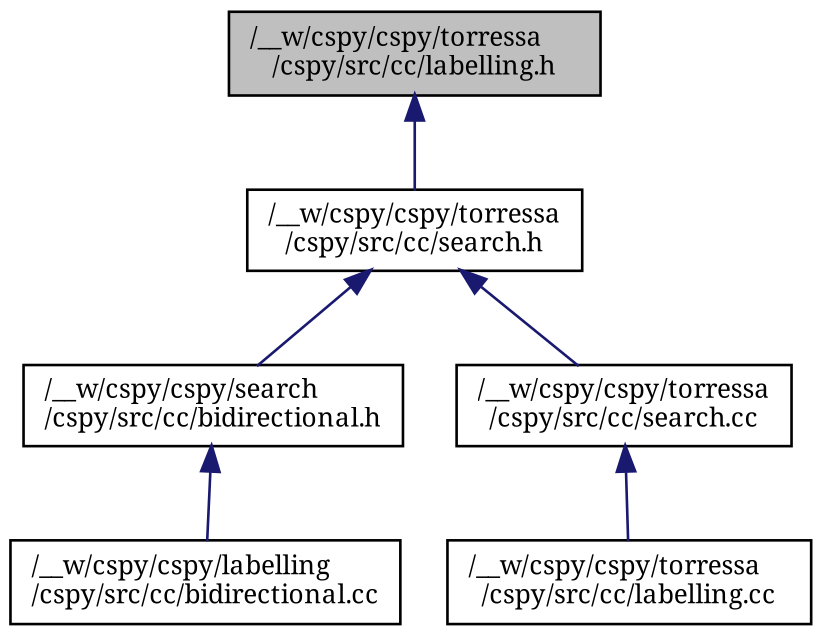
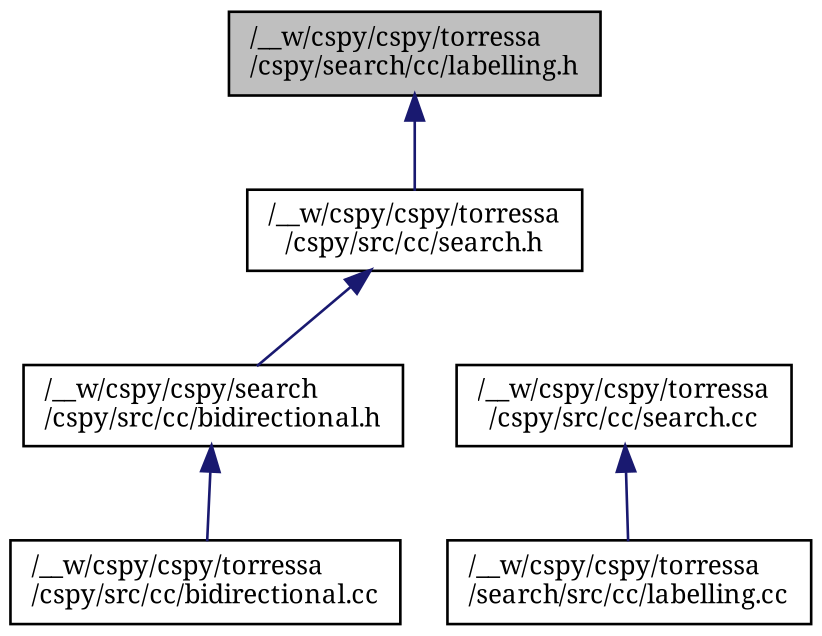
node "/__w/cspy/cspy/torressa /cspy/src/cc/labelling.h": label "/__w/cspy/cspy/torressa /cspy/src/cc/labelling.h" -> "/__w/cspy/cspy/torressa /cspy/search/cc/labelling.h"
edge "/__w/cspy/cspy/torressa /cspy/src/cc/search.cc" -> "/__w/cspy/cspy/torressa /cspy/src/cc/search.h": removed
node "/__w/cspy/cspy/labelling /cspy/src/cc/bidirectional.cc": label "/__w/cspy/cspy/labelling /cspy/src/cc/bidirectional.cc" -> "/__w/cspy/cspy/torressa /cspy/src/cc/bidirectional.cc"
node "/__w/cspy/cspy/torressa /cspy/src/cc/labelling.cc": label "/__w/cspy/cspy/torressa /cspy/src/cc/labelling.cc" -> "/__w/cspy/cspy/torressa /search/src/cc/labelling.cc"
